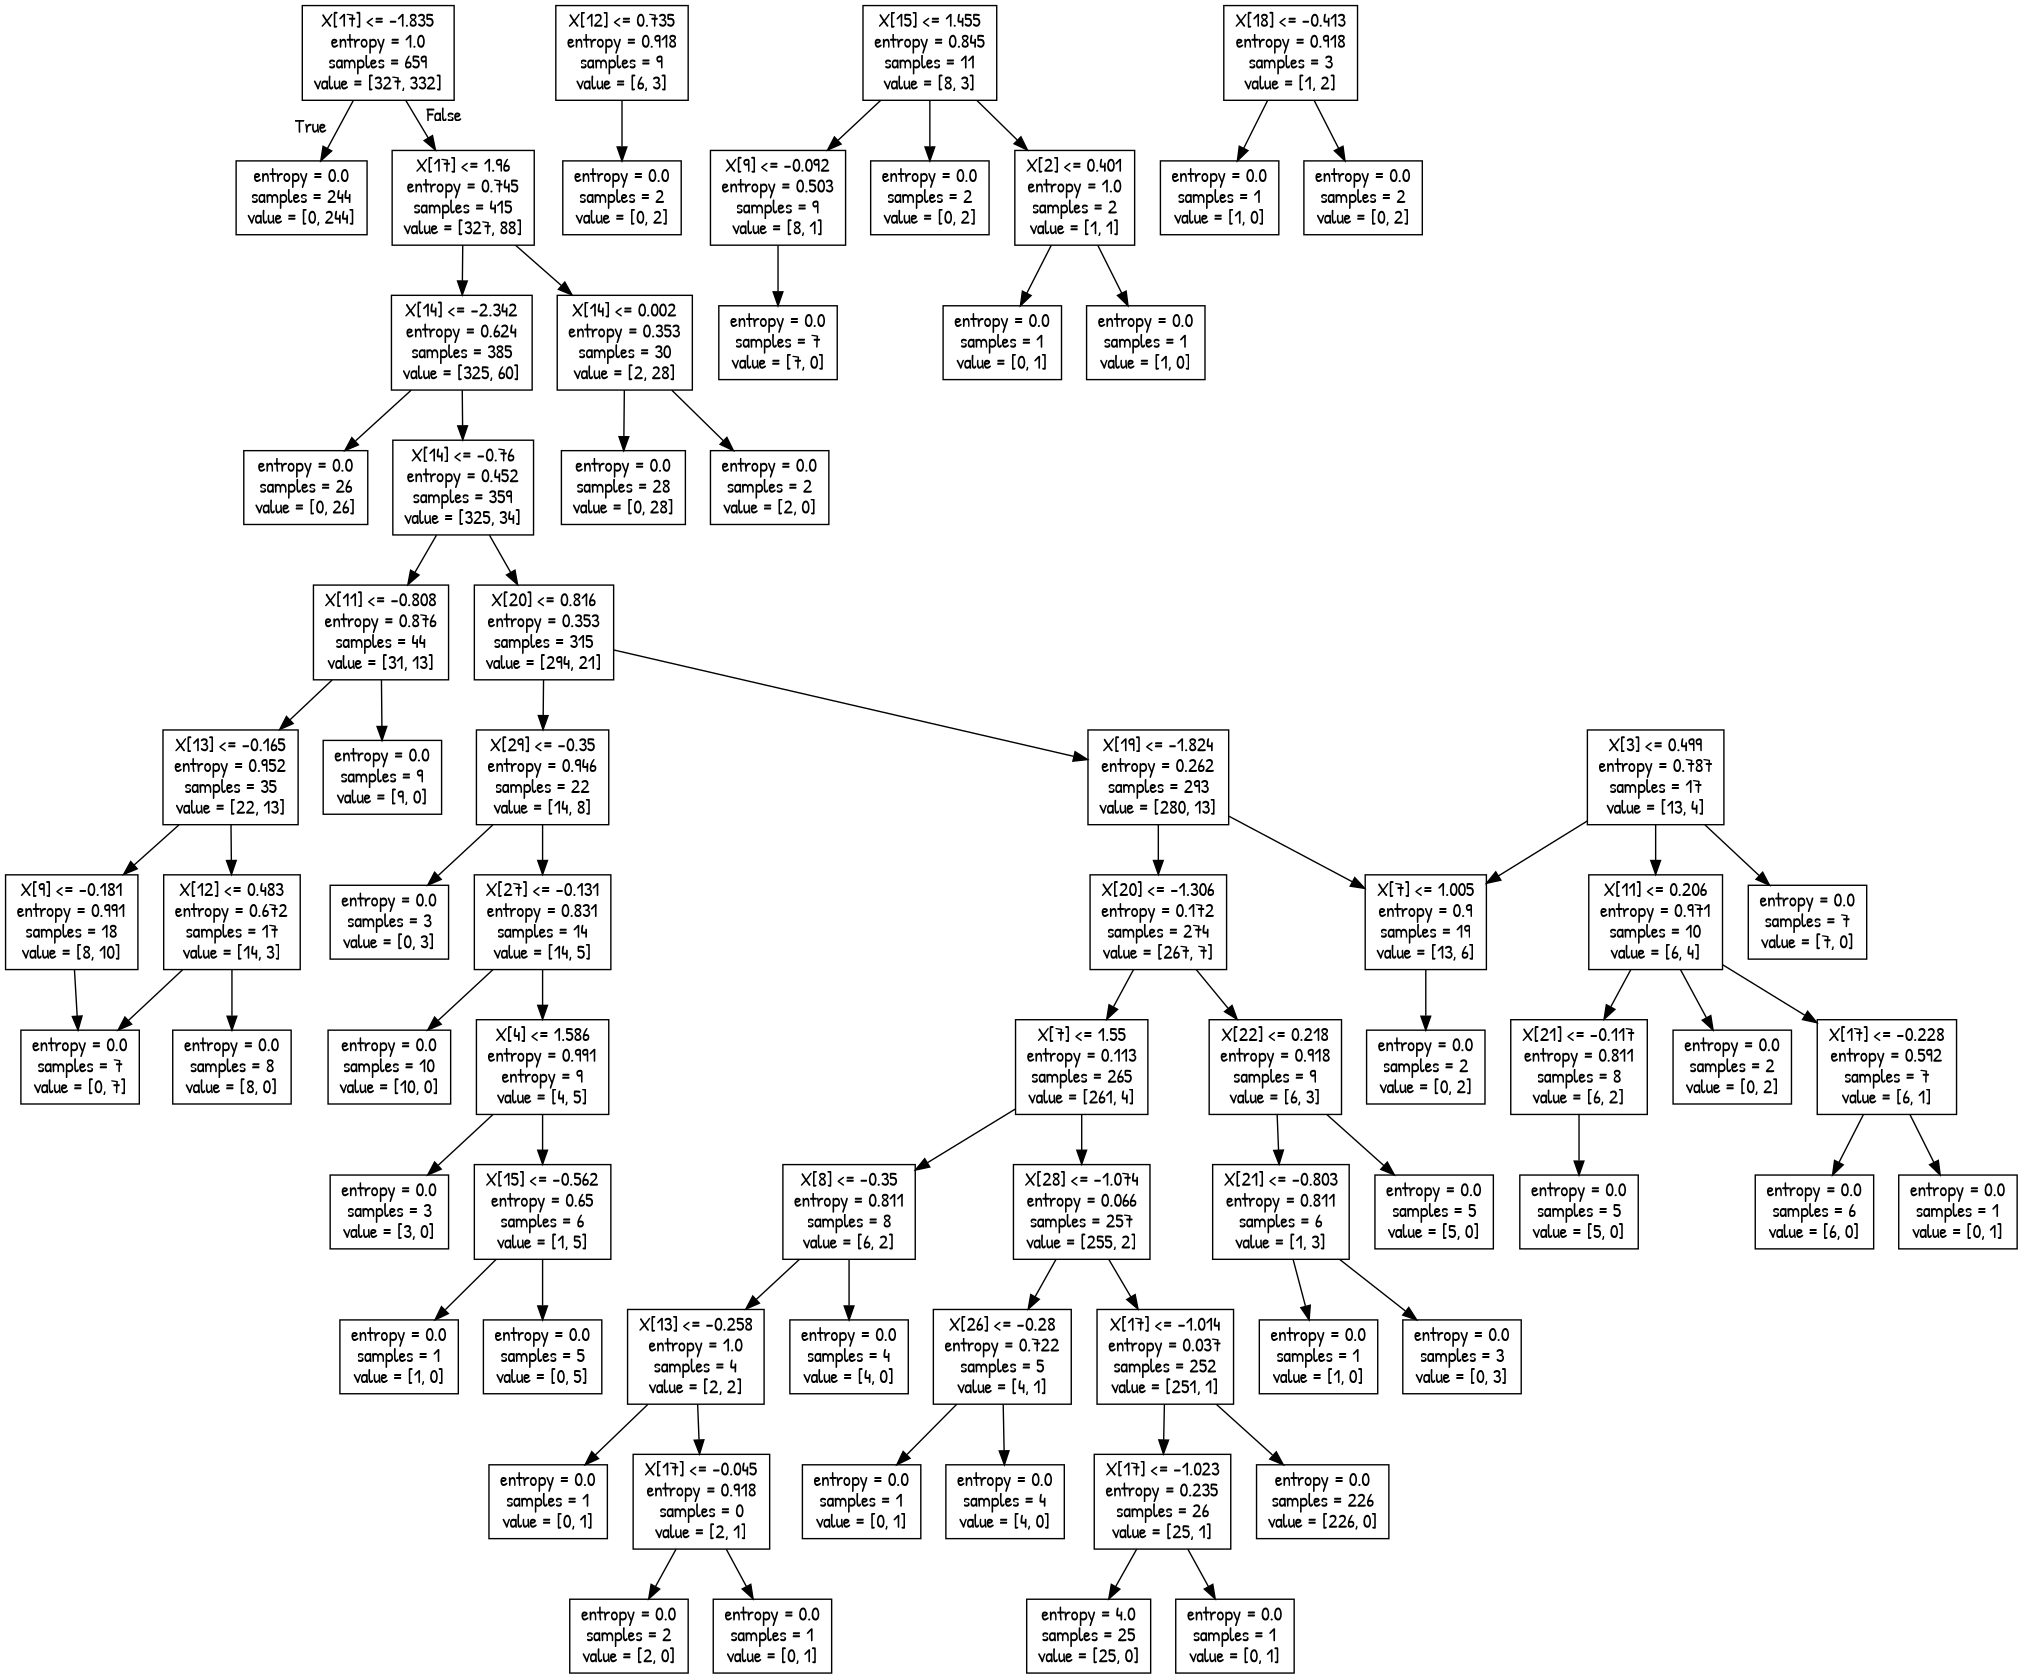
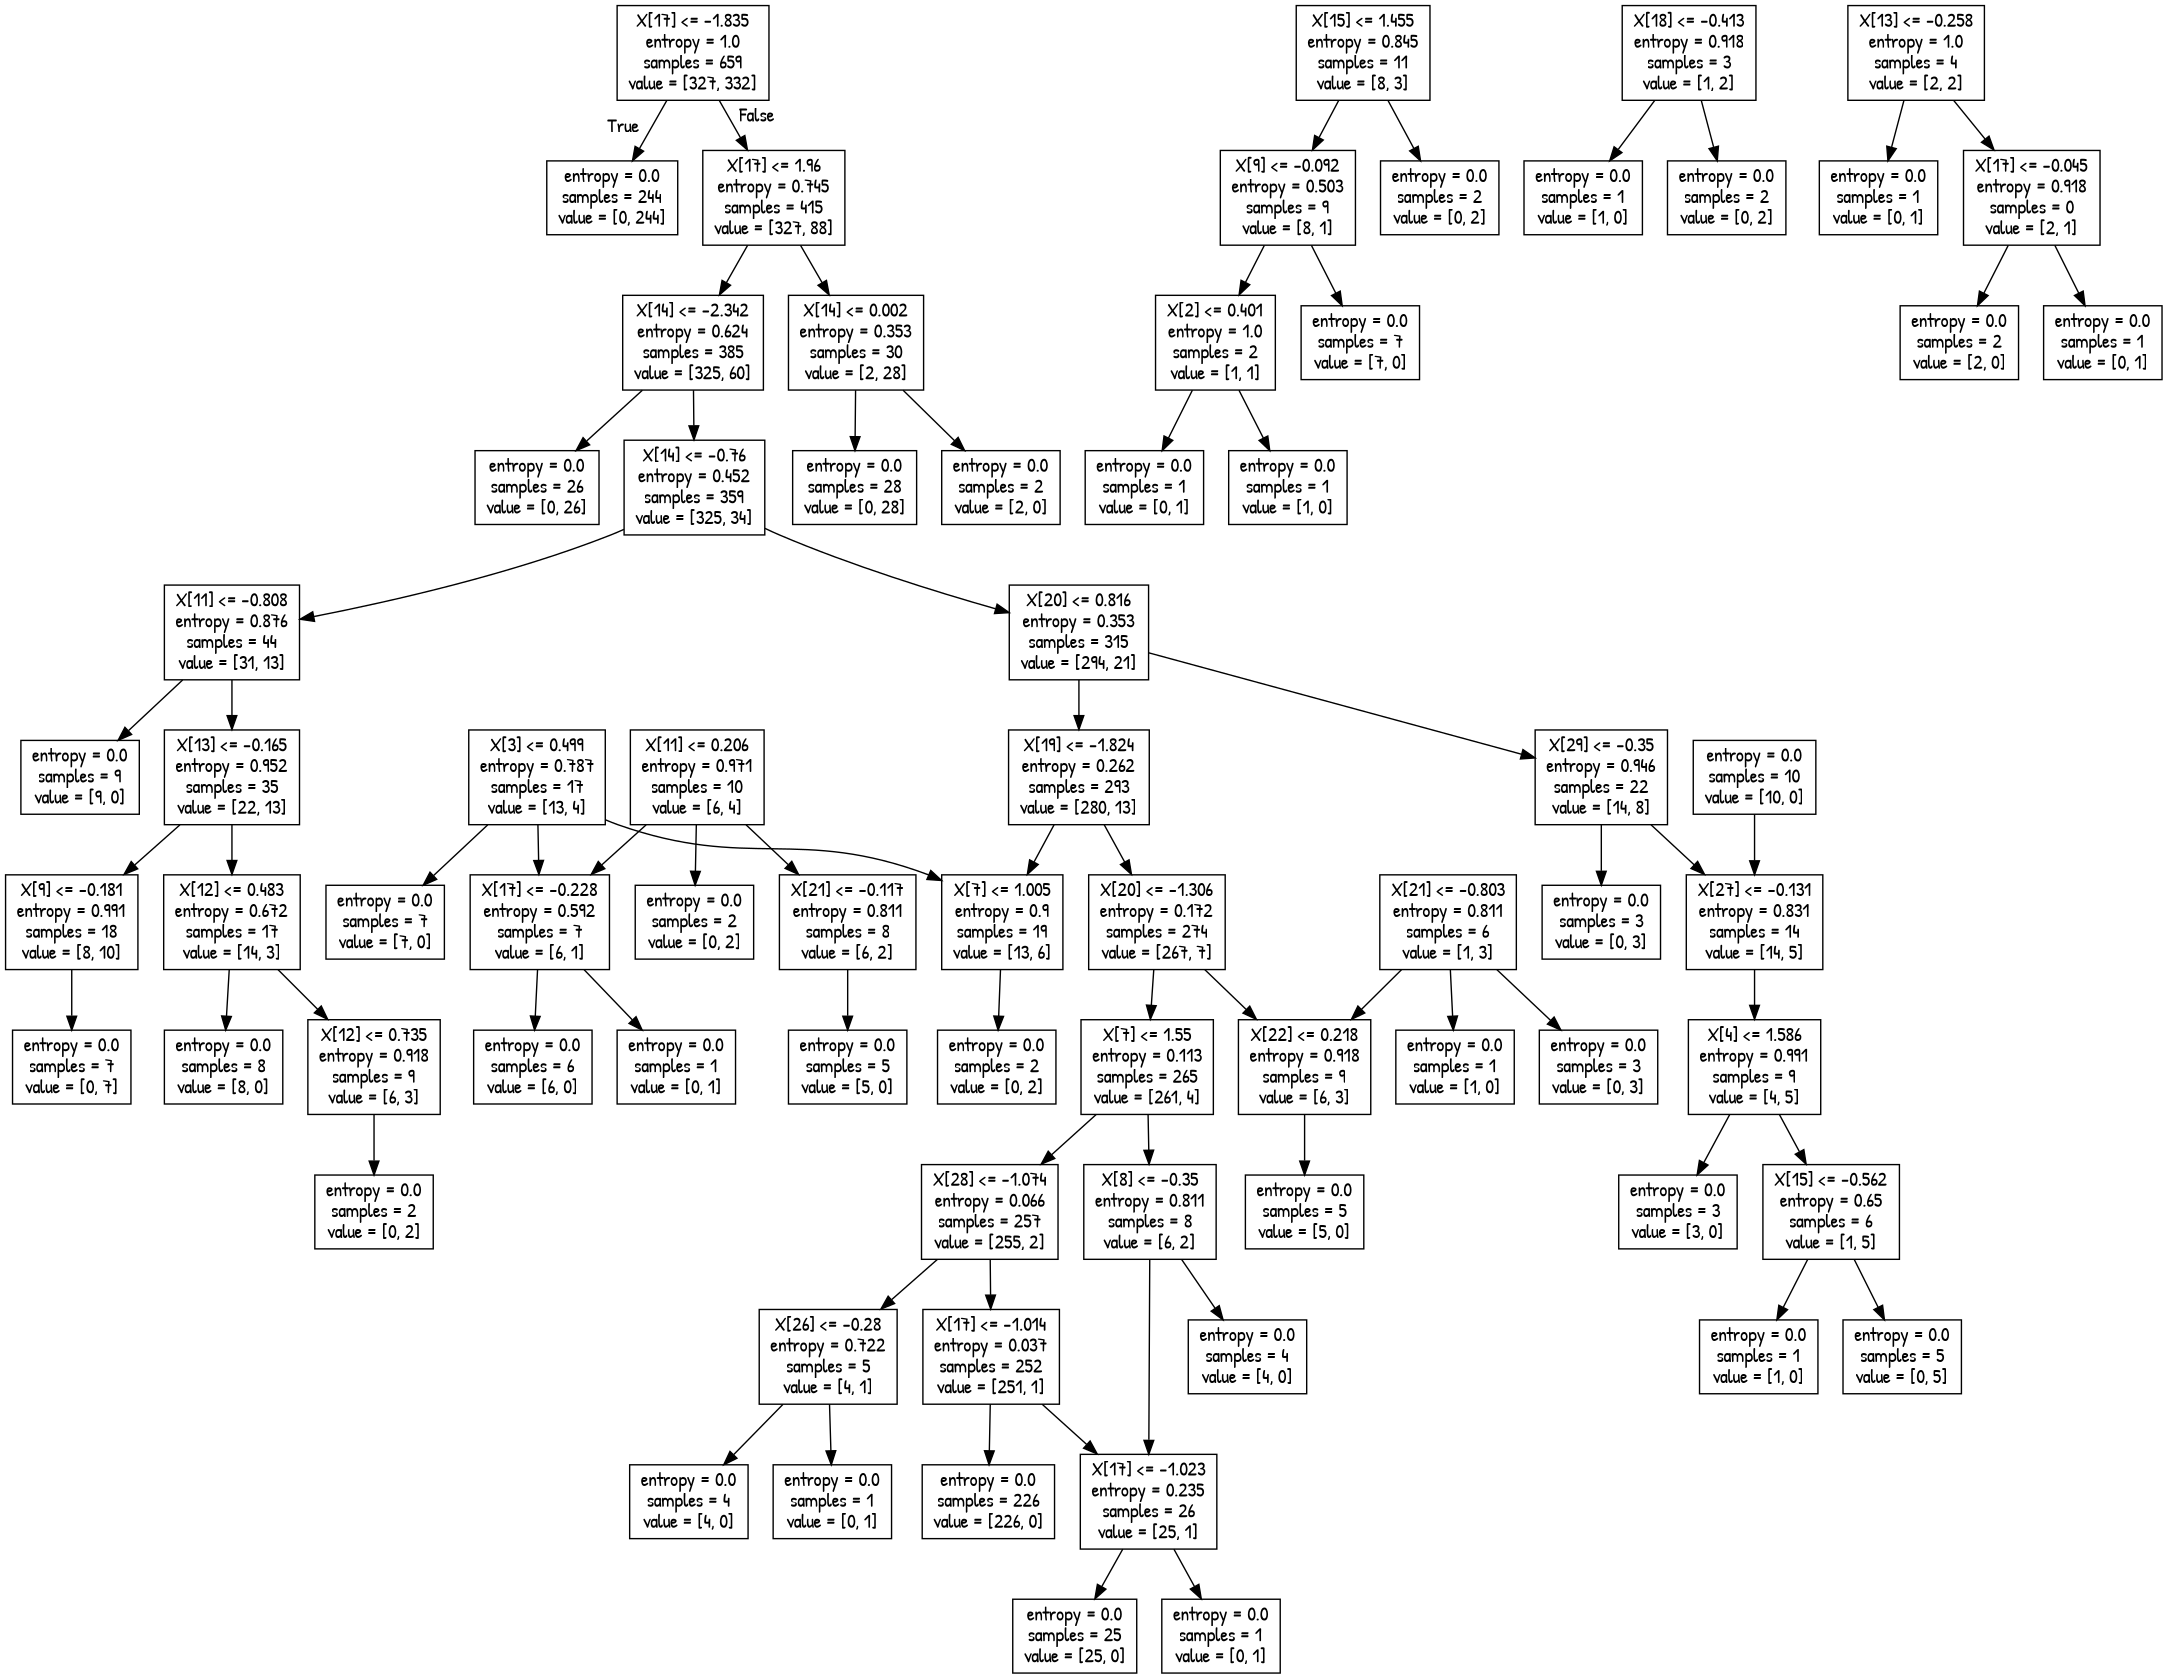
edge "X[15] <= 1.455 entropy = 0.845 samples = 11 value = [8, 3]" -> "X[2] <= 0.401 entropy = 1.0 samples = 2 value = [1, 1]": now "X[9] <= -0.092 entropy = 0.503 samples = 9 value = [8, 1]" -> "X[2] <= 0.401 entropy = 1.0 samples = 2 value = [1, 1]"
edge "X[3] <= 0.499 entropy = 0.787 samples = 17 value = [13, 4]" -> "X[11] <= 0.206 entropy = 0.971 samples = 10 value = [6, 4]": now "X[3] <= 0.499 entropy = 0.787 samples = 17 value = [13, 4]" -> "X[17] <= -0.228 entropy = 0.592 samples = 7 value = [6, 1]"
edge "X[12] <= 0.483 entropy = 0.672 samples = 17 value = [14, 3]" -> "entropy = 0.0 samples = 7 value = [0, 7]": now "X[12] <= 0.483 entropy = 0.672 samples = 17 value = [14, 3]" -> "X[12] <= 0.735 entropy = 0.918 samples = 9 value = [6, 3]"
edge "X[27] <= -0.131 entropy = 0.831 samples = 14 value = [14, 5]" -> "entropy = 0.0 samples = 10 value = [10, 0]": reversed
node "X[4] <= 1.586 entropy = 0.991 entropy = 9 value = [4, 5]": label "X[4] <= 1.586 entropy = 0.991 entropy = 9 value = [4, 5]" -> "X[4] <= 1.586 entropy = 0.991 samples = 9 value = [4, 5]"
edge "X[22] <= 0.218 entropy = 0.918 samples = 9 value = [6, 3]" -> "X[21] <= -0.803 entropy = 0.811 samples = 6 value = [1, 3]": reversed
edge "X[8] <= -0.35 entropy = 0.811 samples = 8 value = [6, 2]" -> "X[13] <= -0.258 entropy = 1.0 samples = 4 value = [2, 2]": now "X[8] <= -0.35 entropy = 0.811 samples = 8 value = [6, 2]" -> "X[17] <= -1.023 entropy = 0.235 samples = 26 value = [25, 1]"
node "entropy = 4.0 samples = 25 value = [25, 0]": label "entropy = 4.0 samples = 25 value = [25, 0]" -> "entropy = 0.0 samples = 25 value = [25, 0]"
